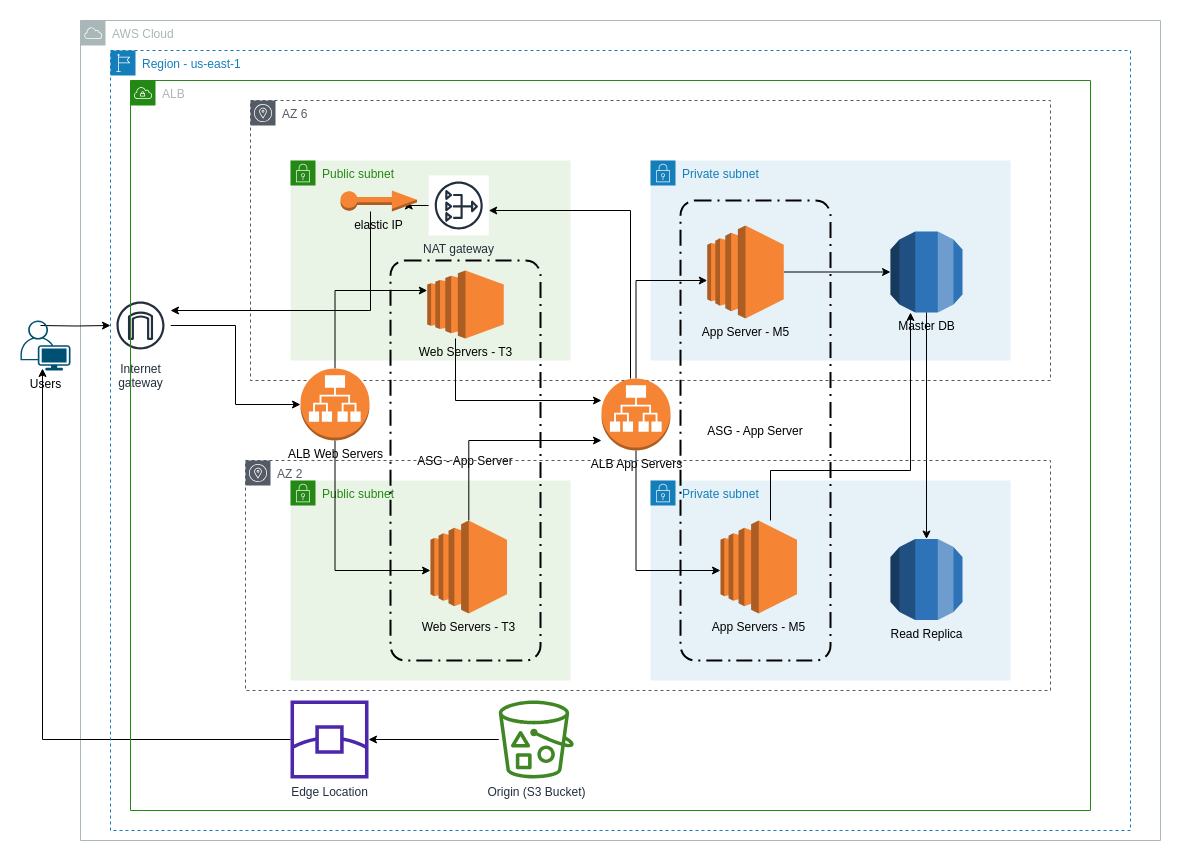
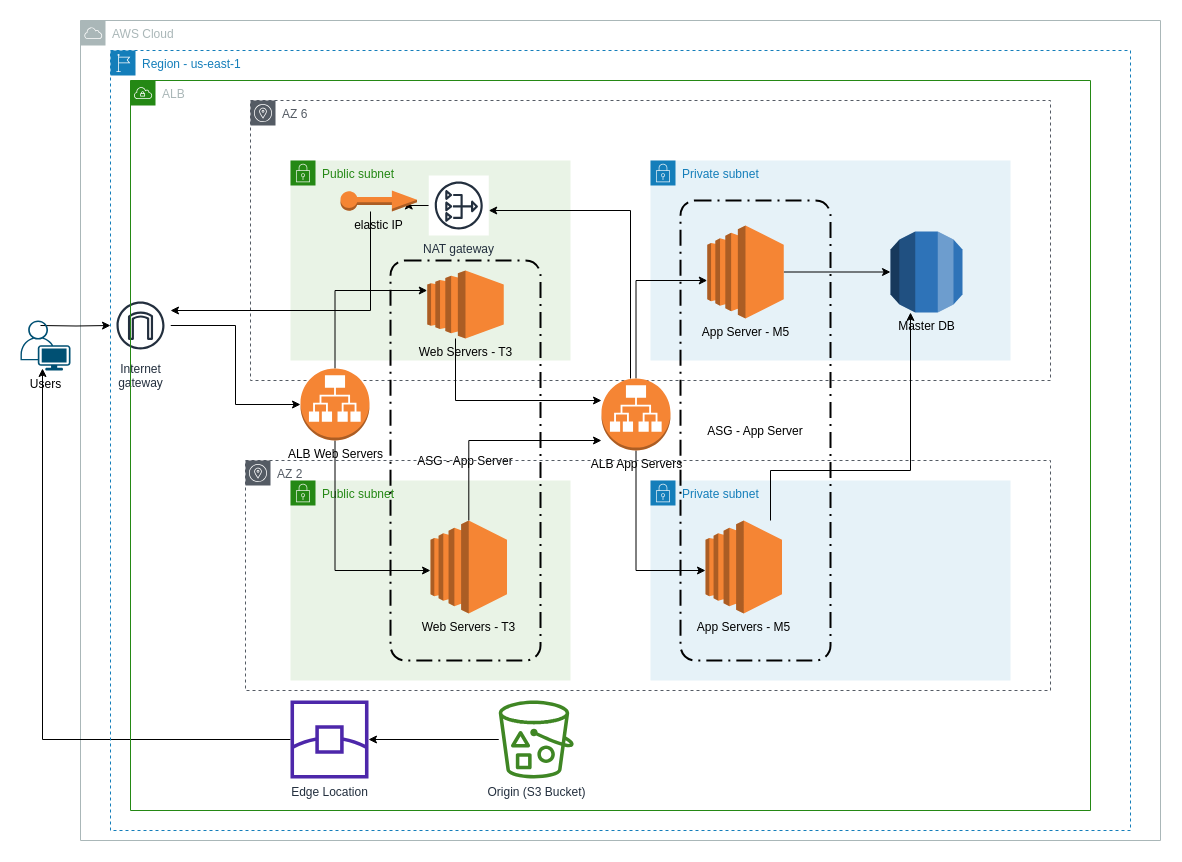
edge "Master DB" -> "Read Replica": removed
node "App Servers - M5": moved (759, 567) -> (744, 567)
node "Read Replica": removed
